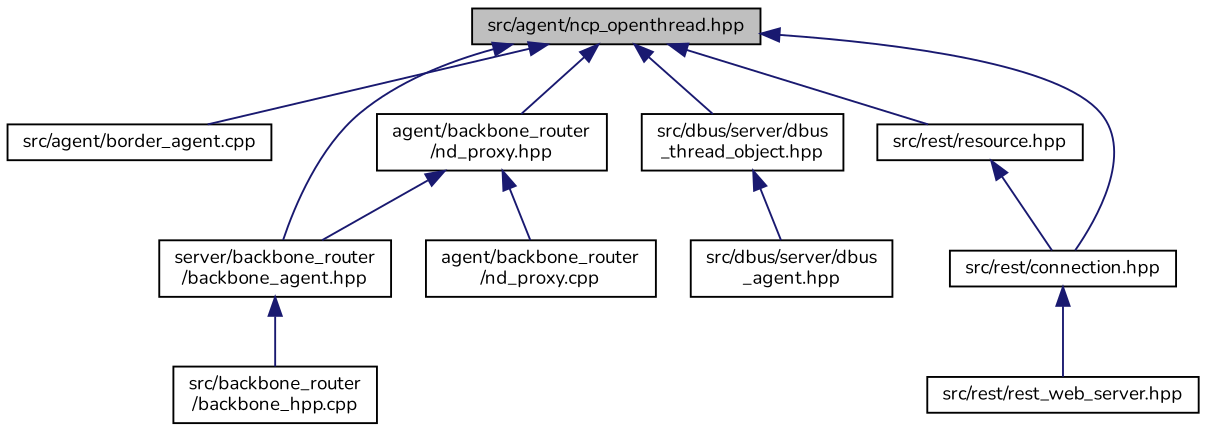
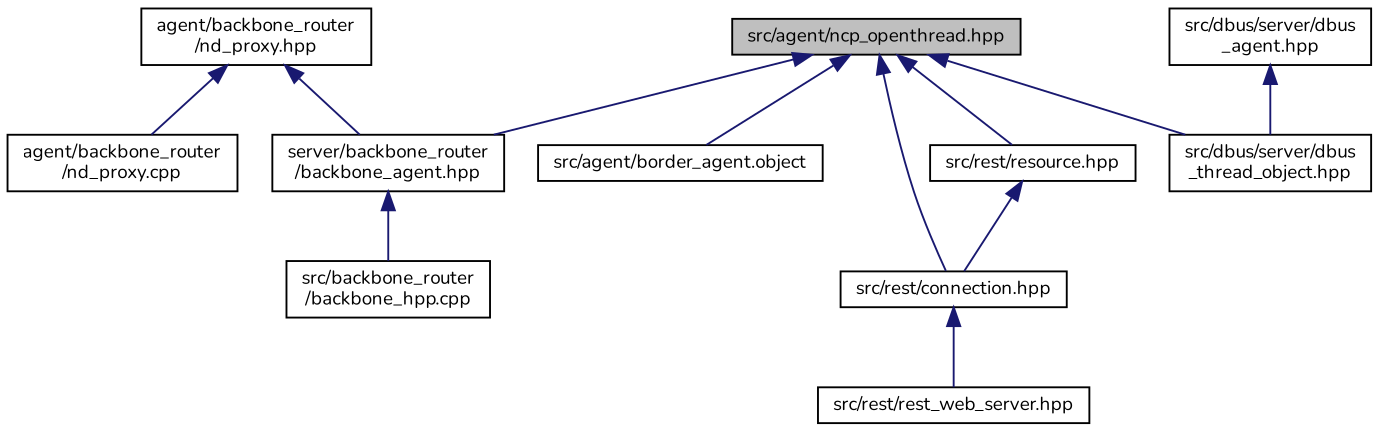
edge "agent/backbone_router /nd_proxy.hpp" -> "src/agent/ncp_openthread.hpp": removed
node "src/agent/border_agent.cpp": label "src/agent/border_agent.cpp" -> "src/agent/border_agent.object"
edge "src/dbus/server/dbus _agent.hpp" -> "src/dbus/server/dbus _thread_object.hpp": reversed
